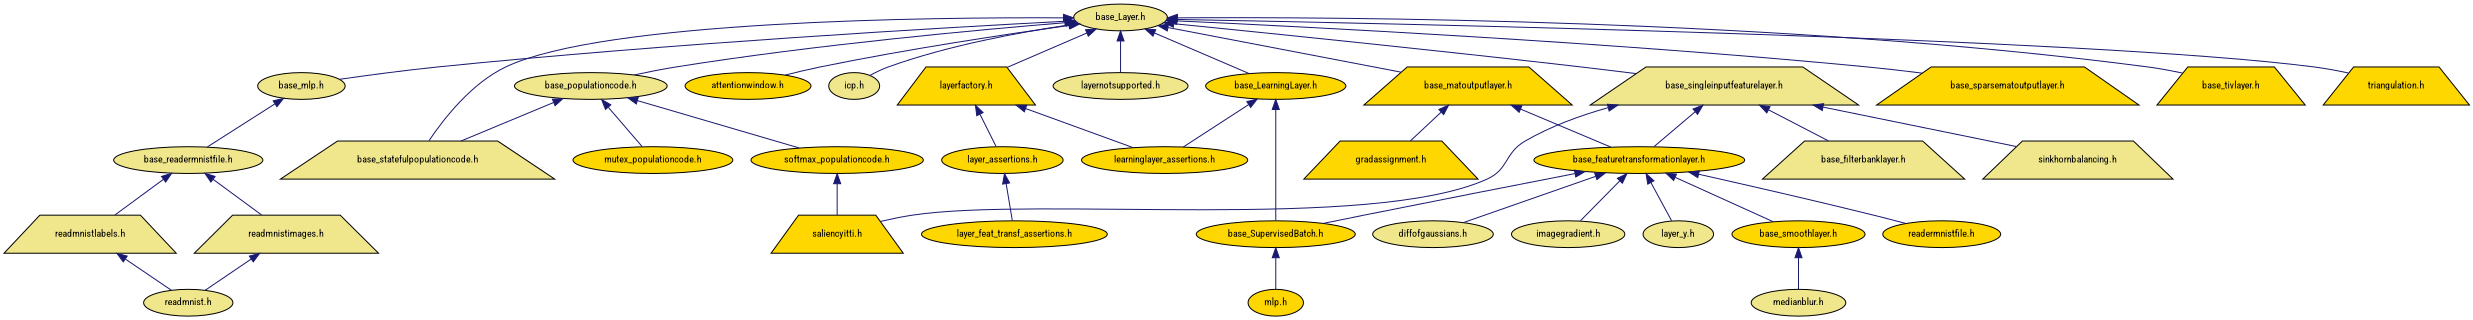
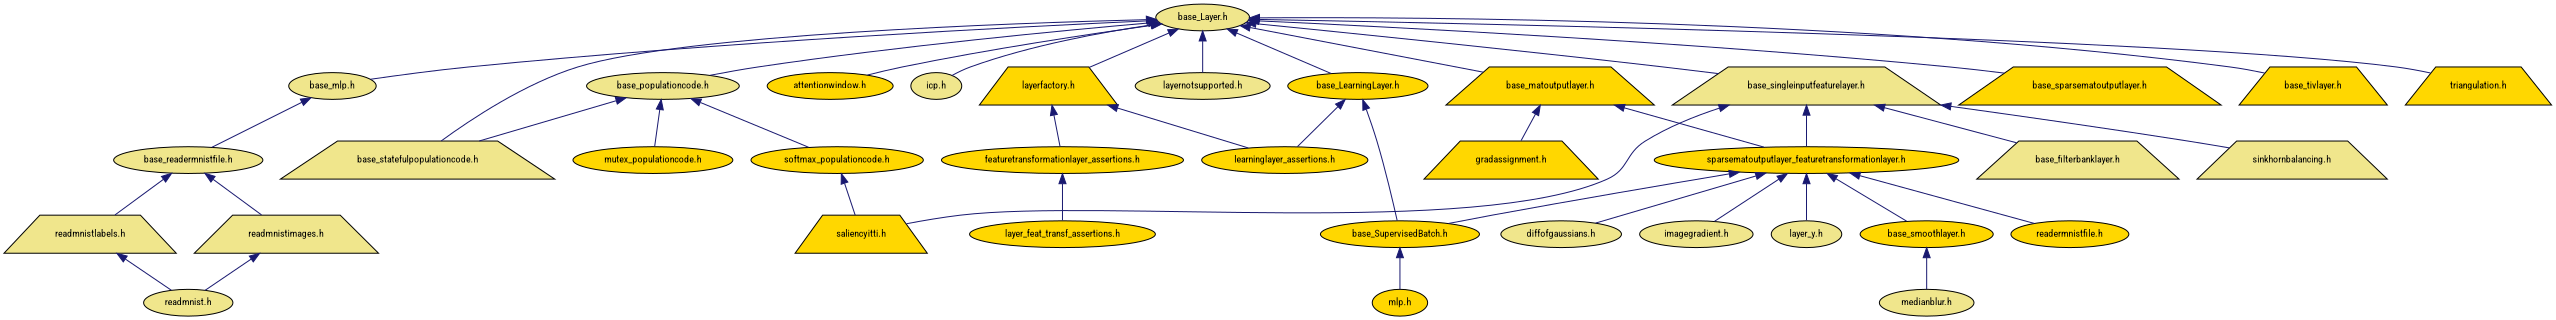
node "layer_assertions.h": label "layer_assertions.h" -> "featuretransformationlayer_assertions.h"
node "base_featuretransformationlayer.h": label "base_featuretransformationlayer.h" -> "sparsematoutputlayer_featuretransformationlayer.h"
